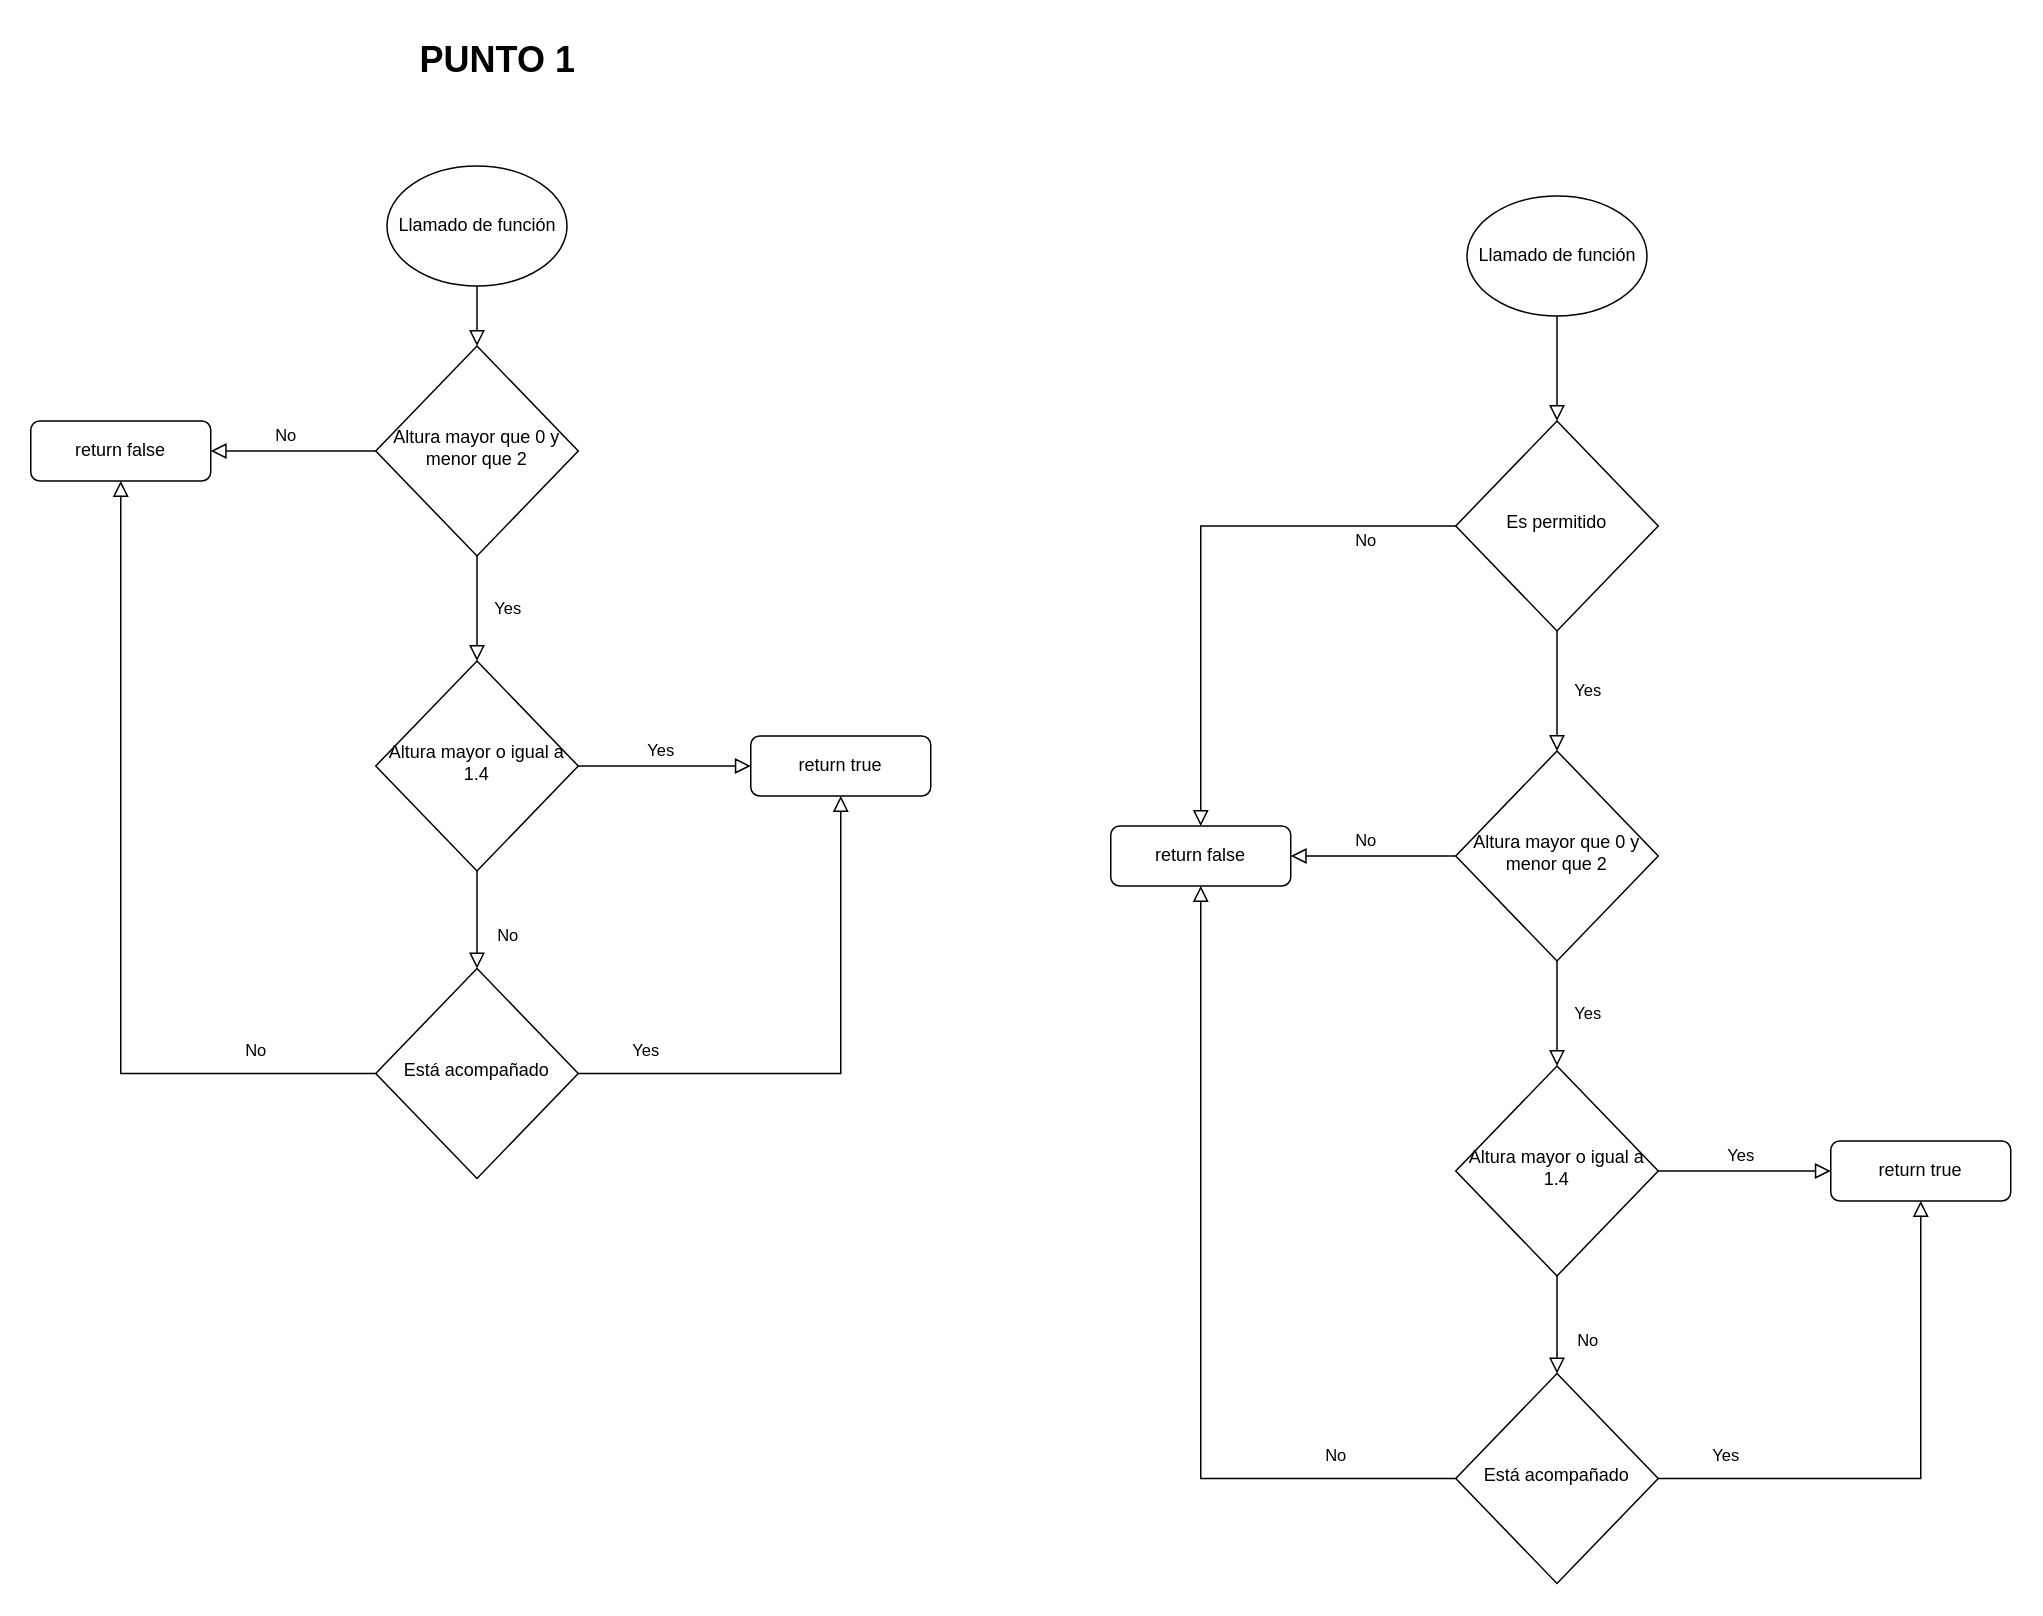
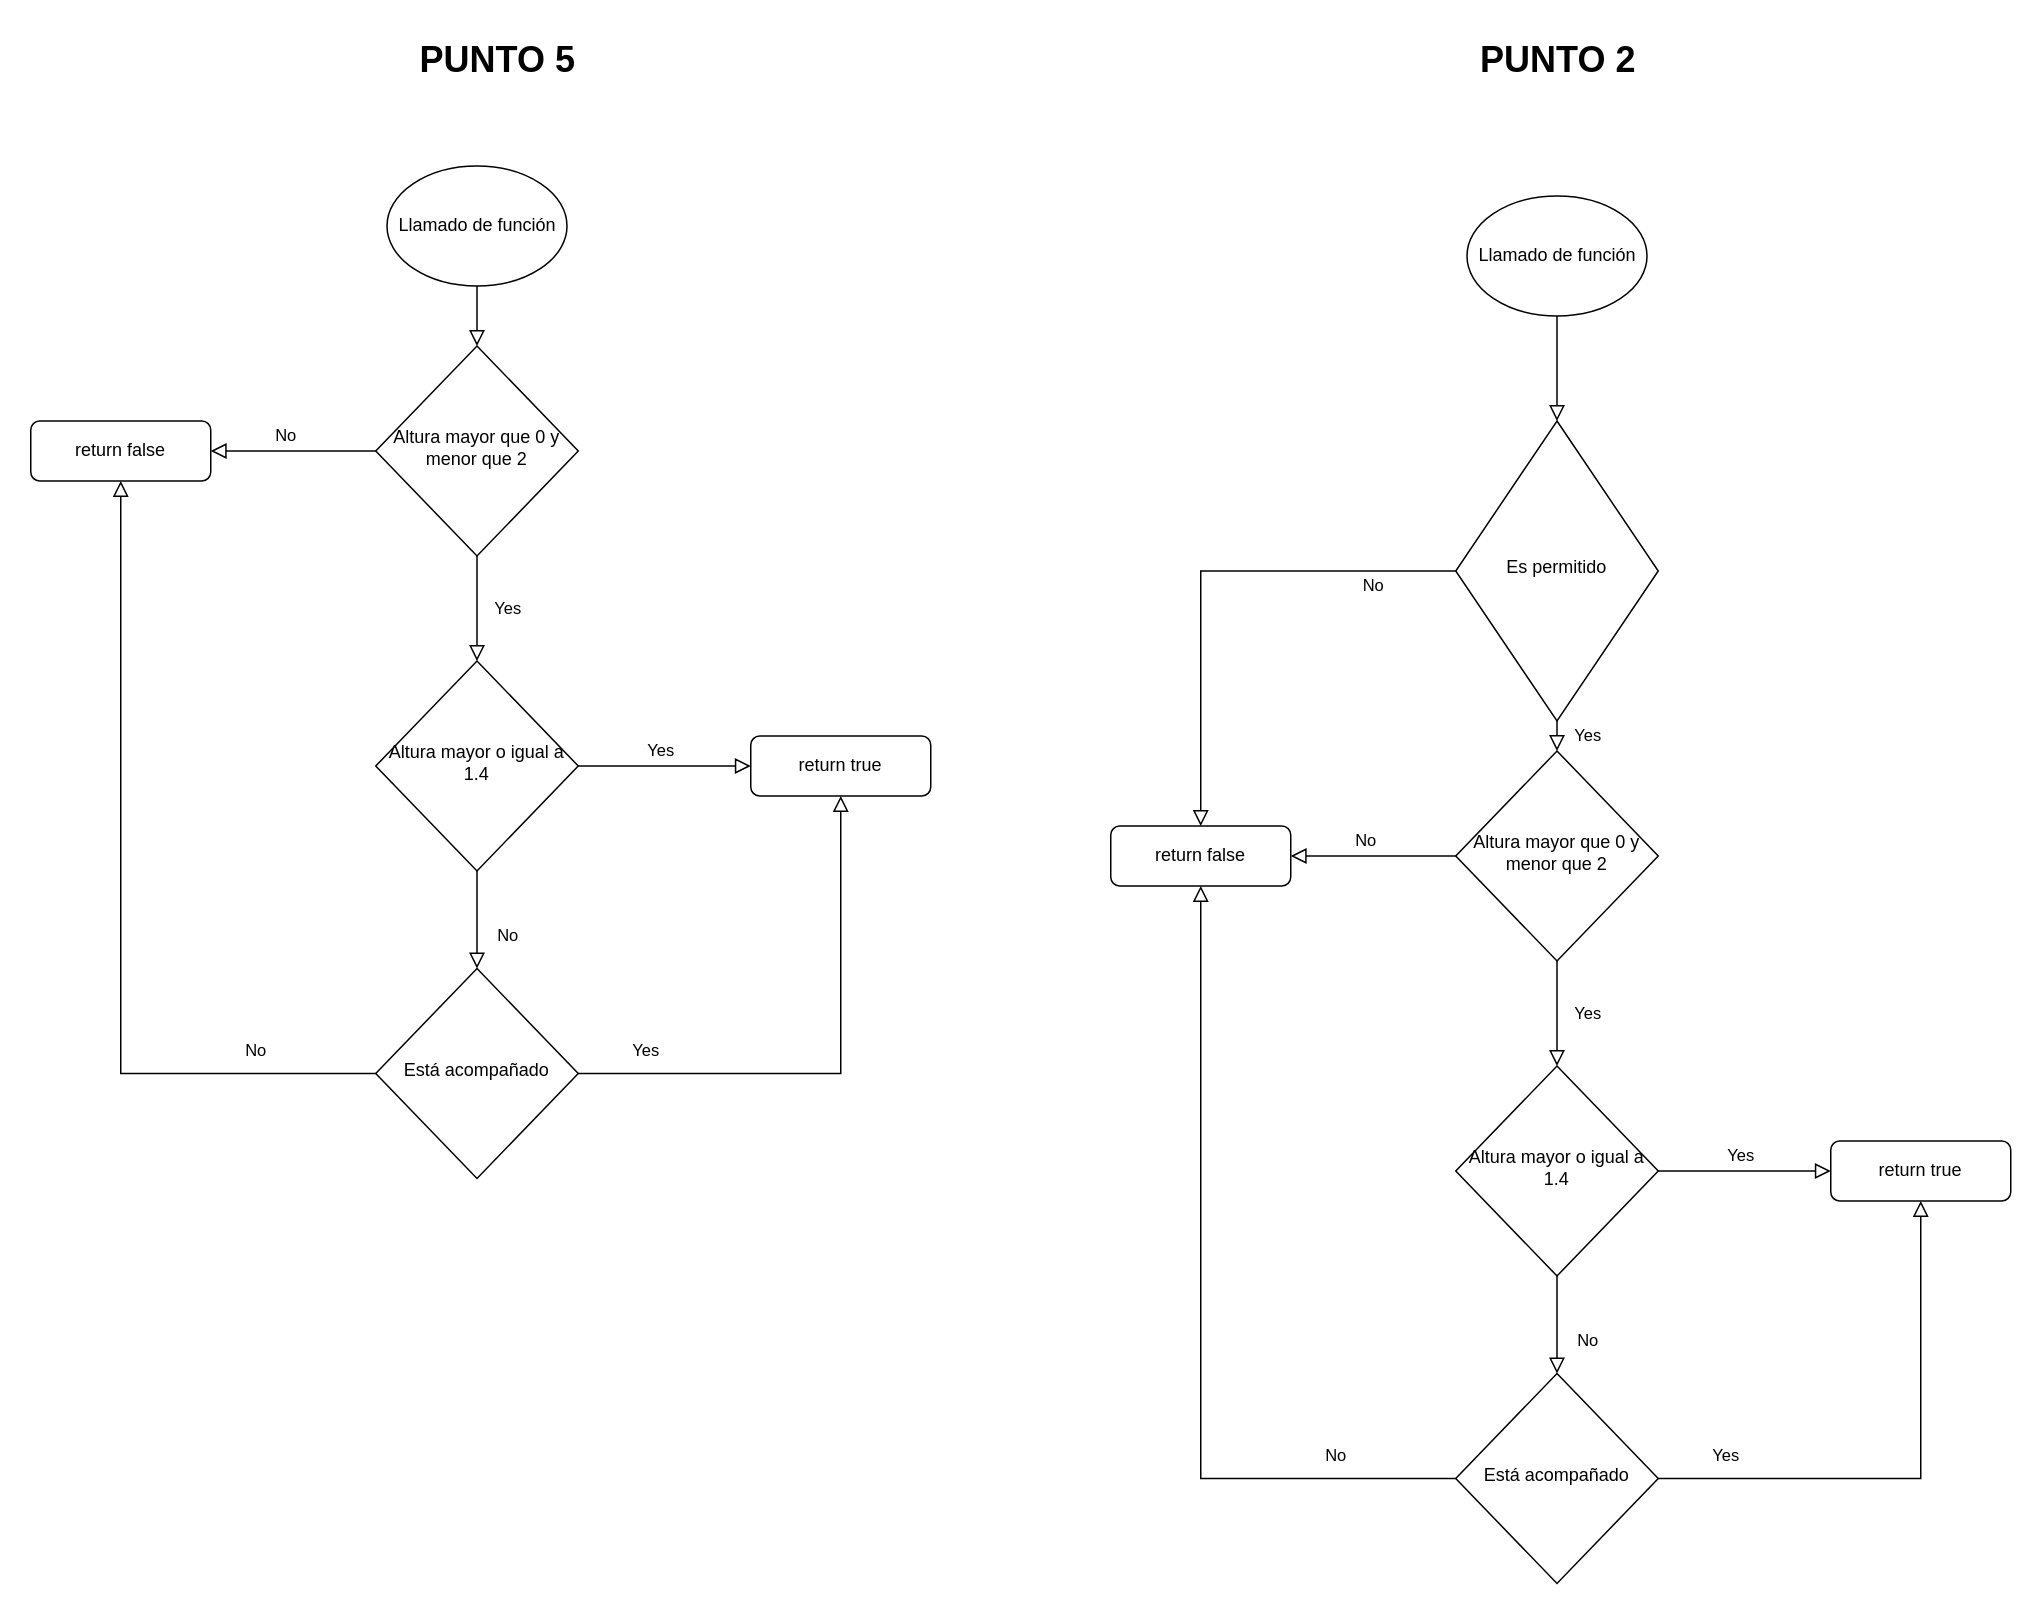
node "PUNTO 1": label "PUNTO 1" -> "PUNTO 5"
node "PUNTO 2": added
node "Es permitido": size 203x210 -> 203x300
